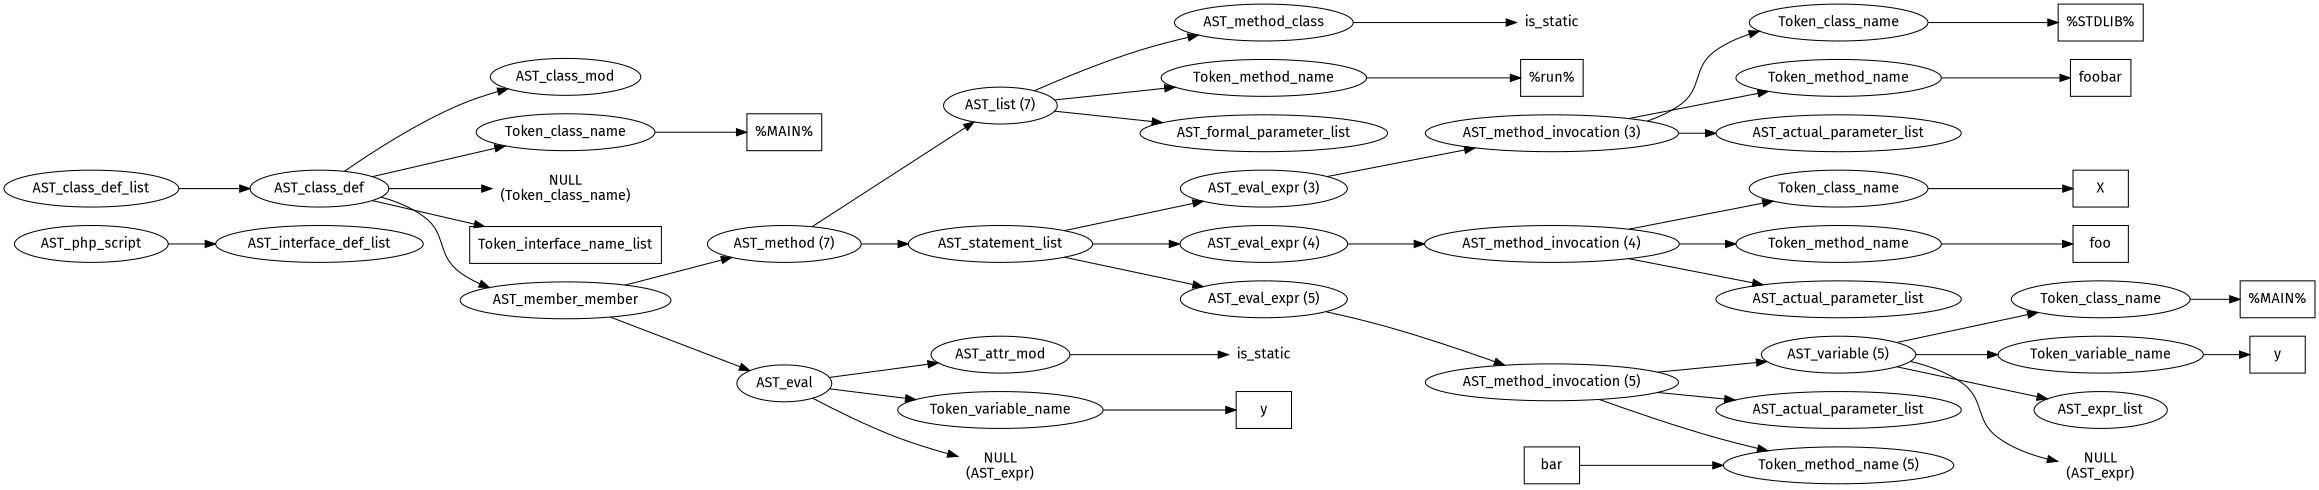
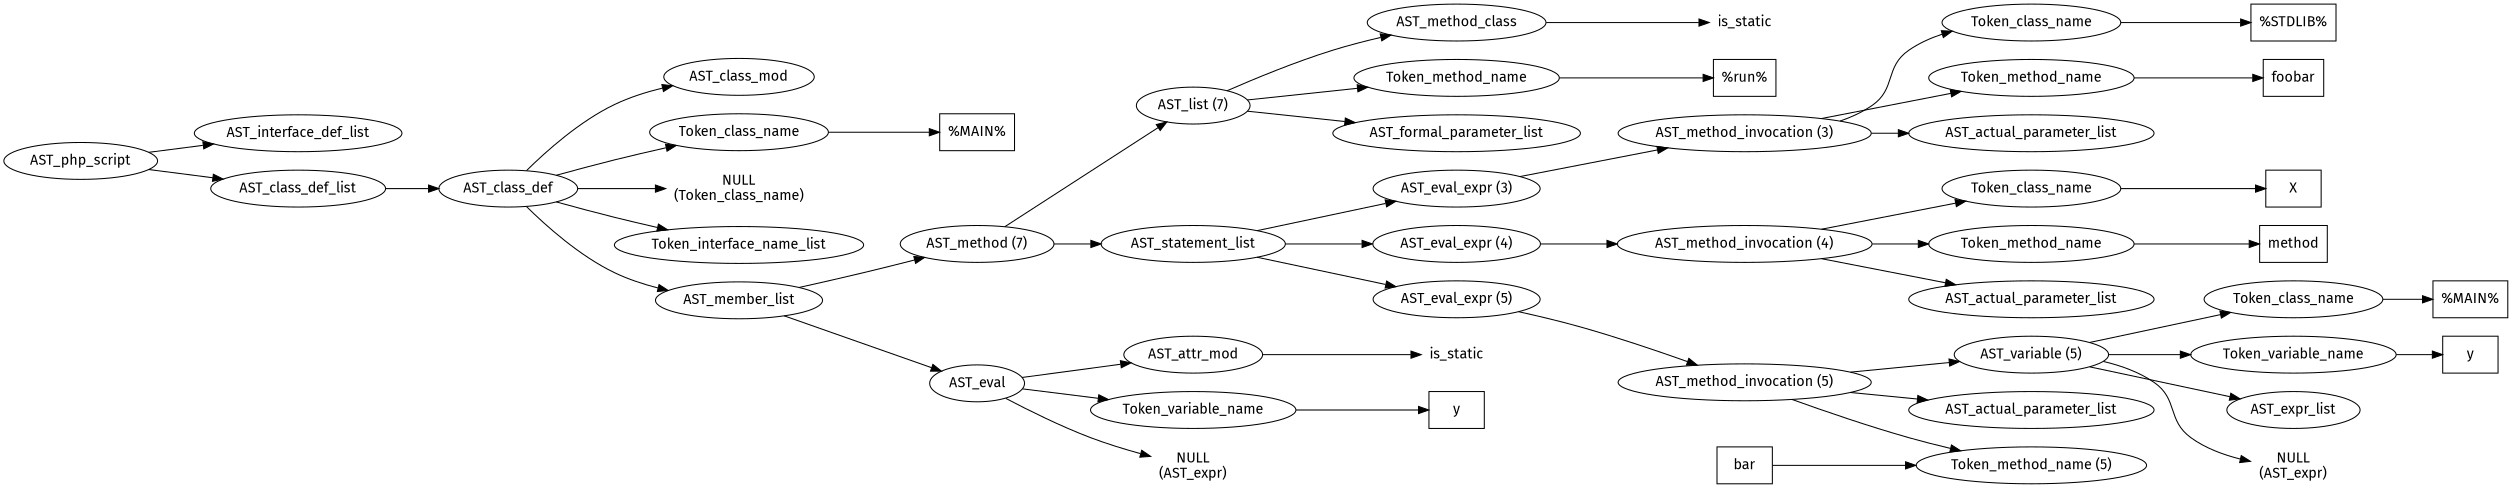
edge "AST_php_script" -> "AST_class_def_list": added
node "foo": label "foo" -> "method"
node "Token_interface_name_list": shape box -> ellipse
node "AST_member_member": label "AST_member_member" -> "AST_member_list"
